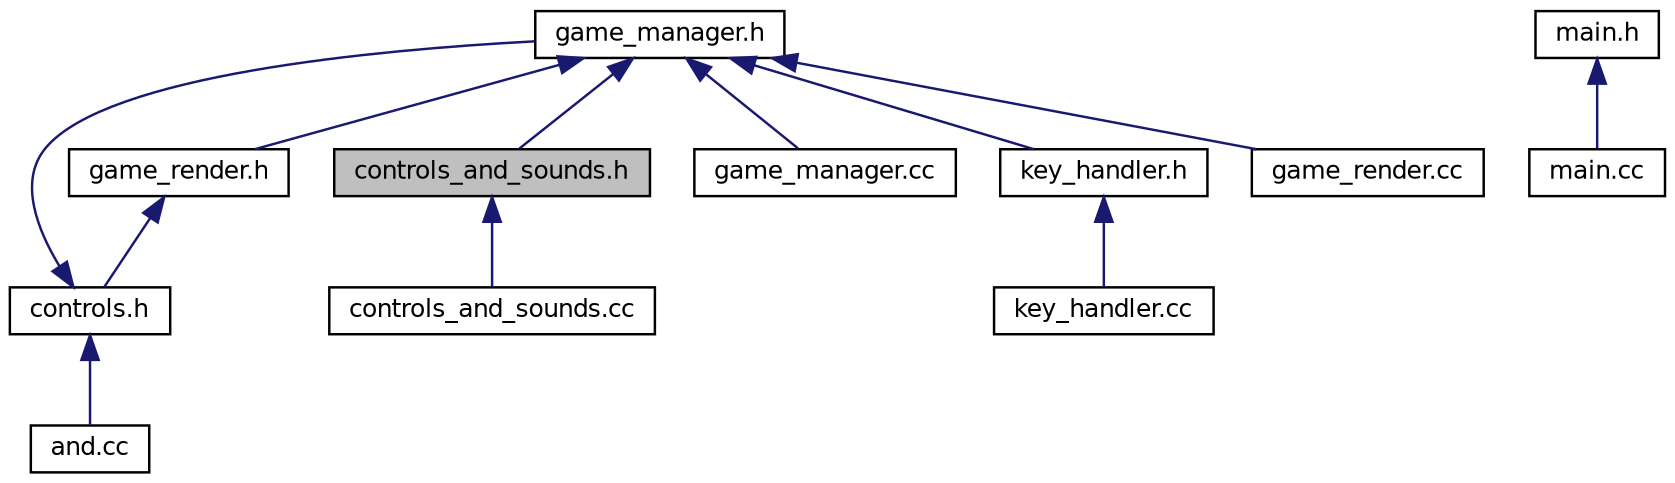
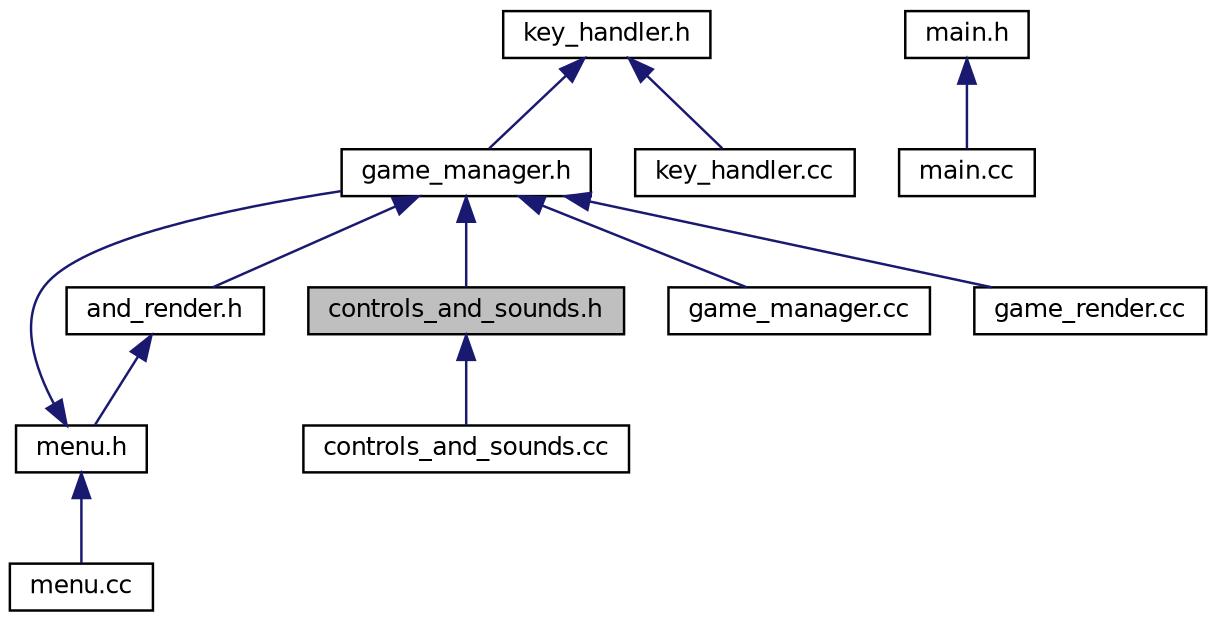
edge "key_handler.h" -> "game_manager.h": reversed
node "game_render.h": label "game_render.h" -> "and_render.h"
node "controls.h": label "controls.h" -> "menu.h"
node "and.cc": label "and.cc" -> "menu.cc"
